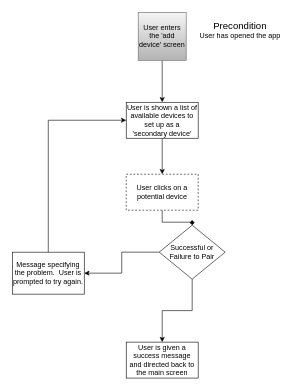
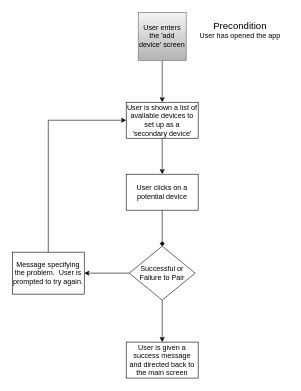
node "User clicks on a potential device": style dashed -> solid
node "Successful or Failure to Pair": moved (192, 252) -> (162, 273)
